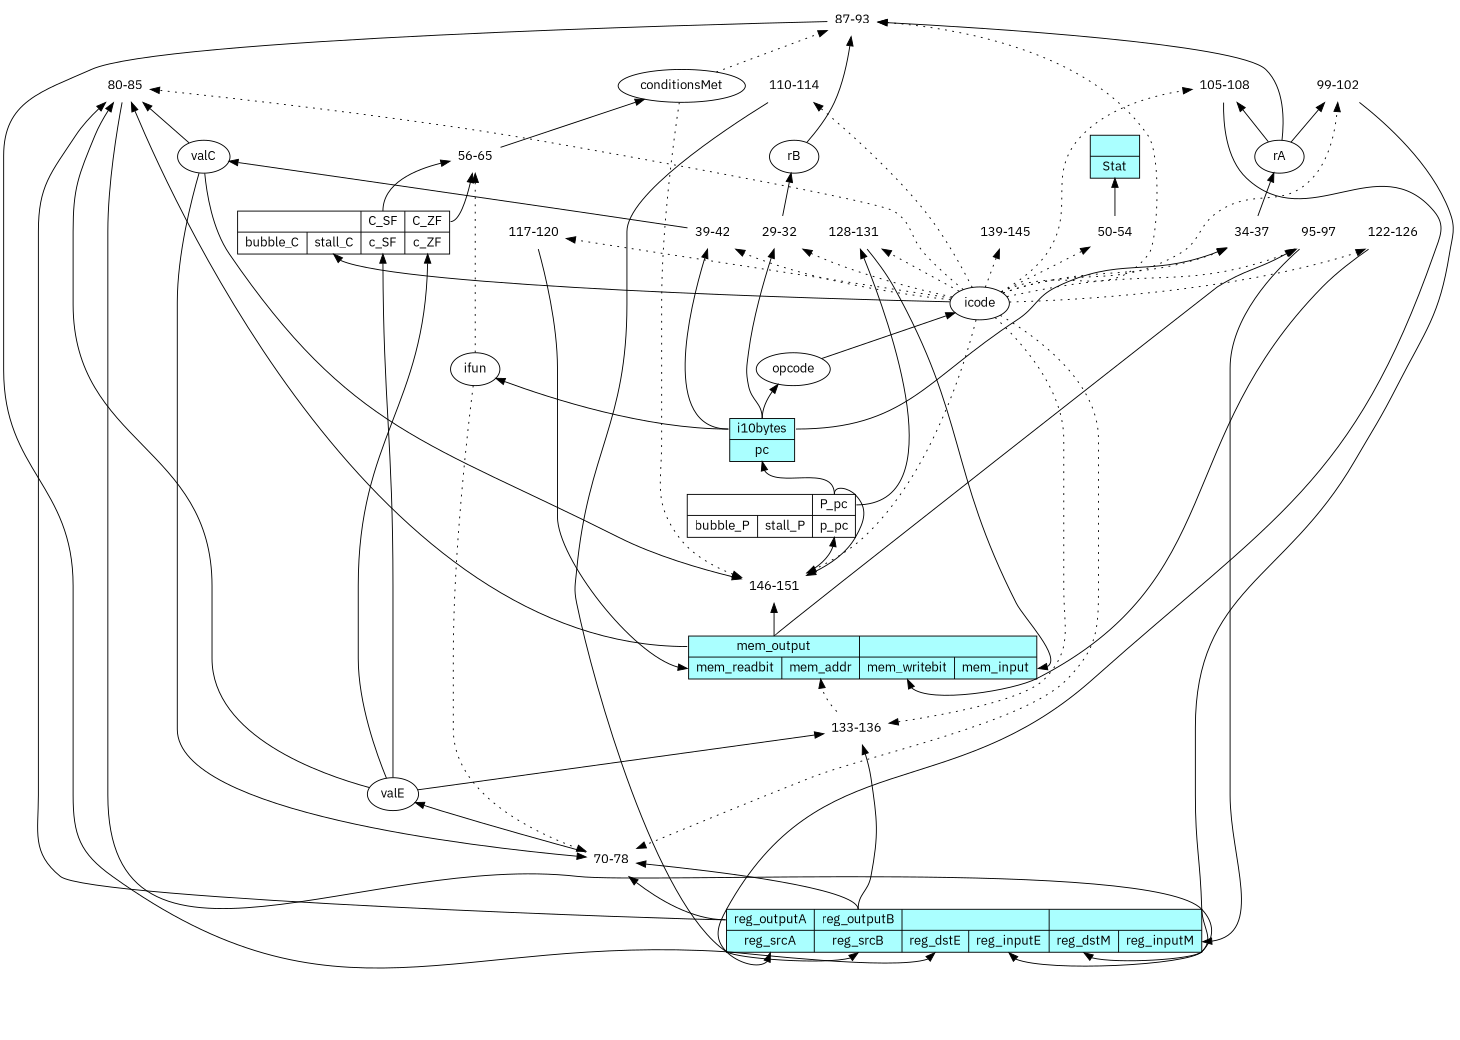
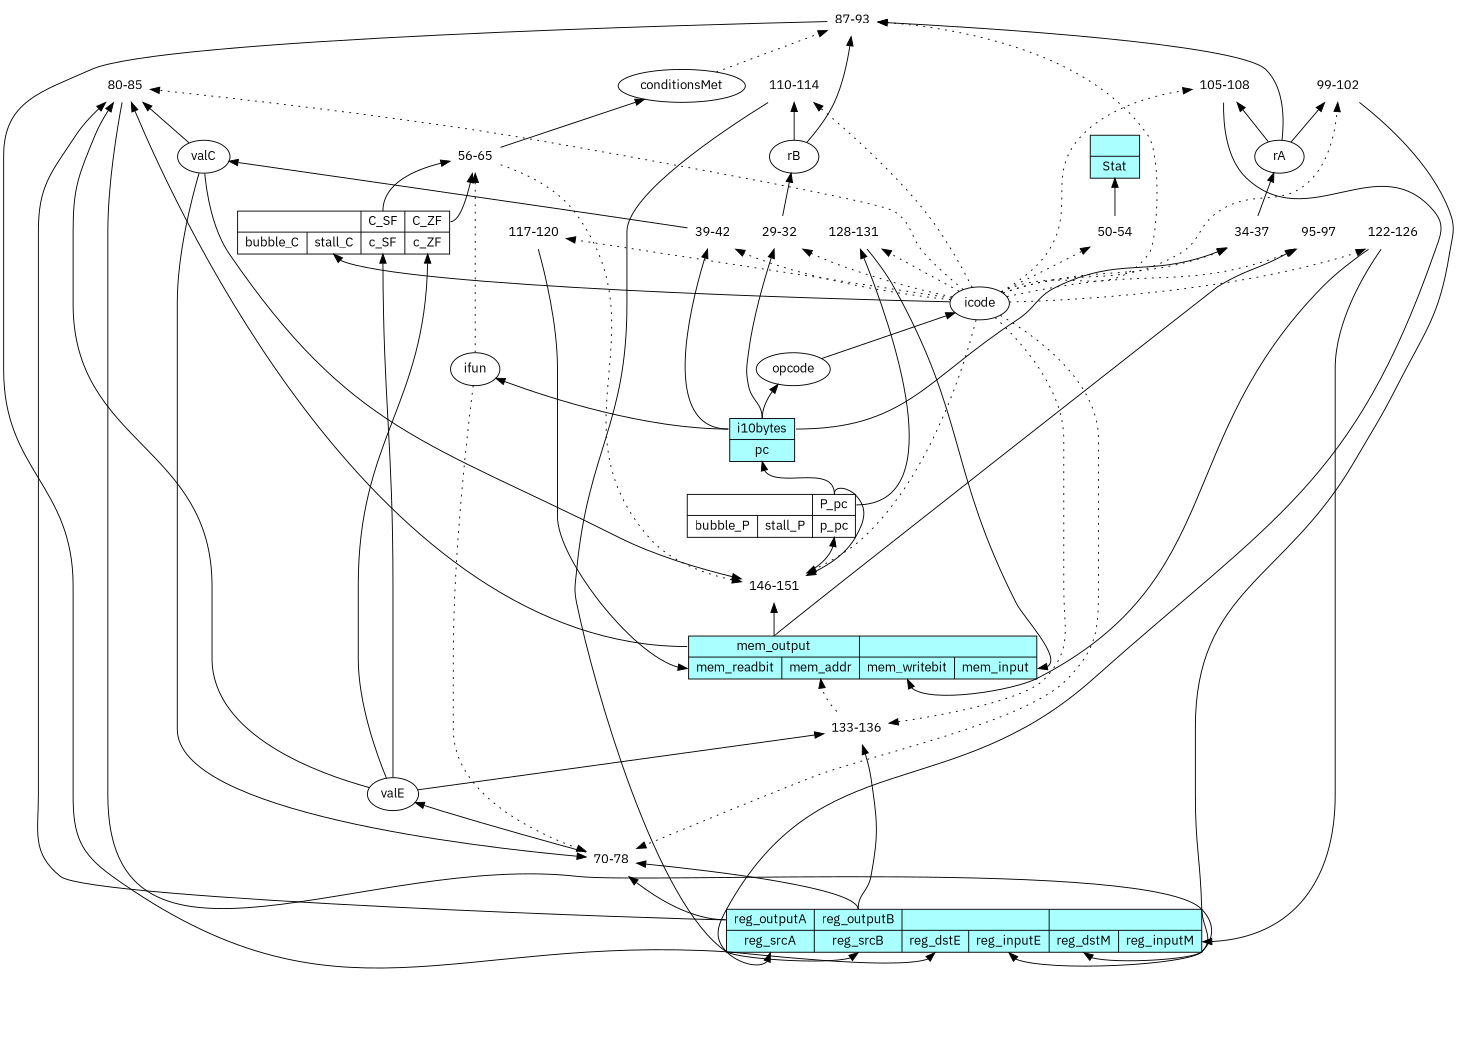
edge "rB" -> "110-114": added
node "139-145": removed
edge "conditionsMet" -> "146-151": now "56-65" -> "146-151"
edge "95-97" -> "reg_outputA": now "122-126" -> "reg_outputA"
